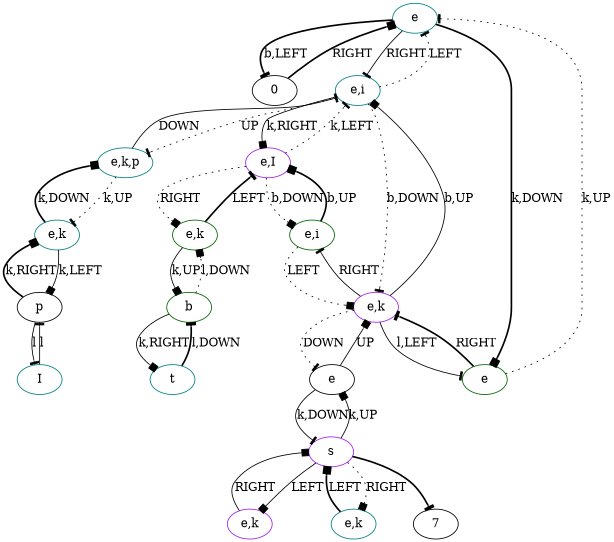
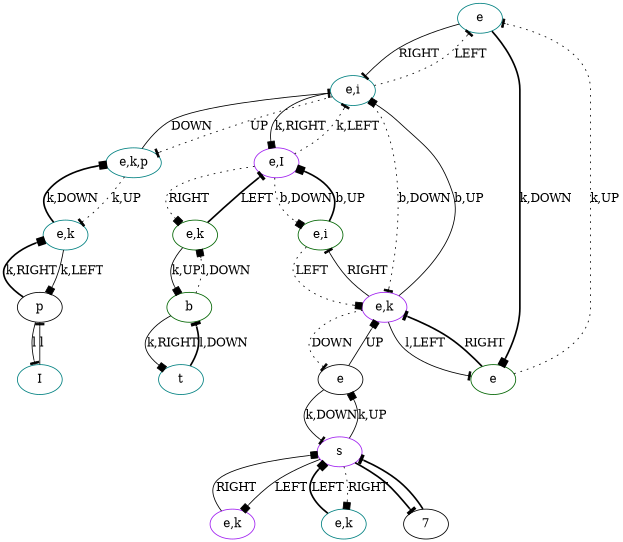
node "0": removed
edge "7" -> "s": added
